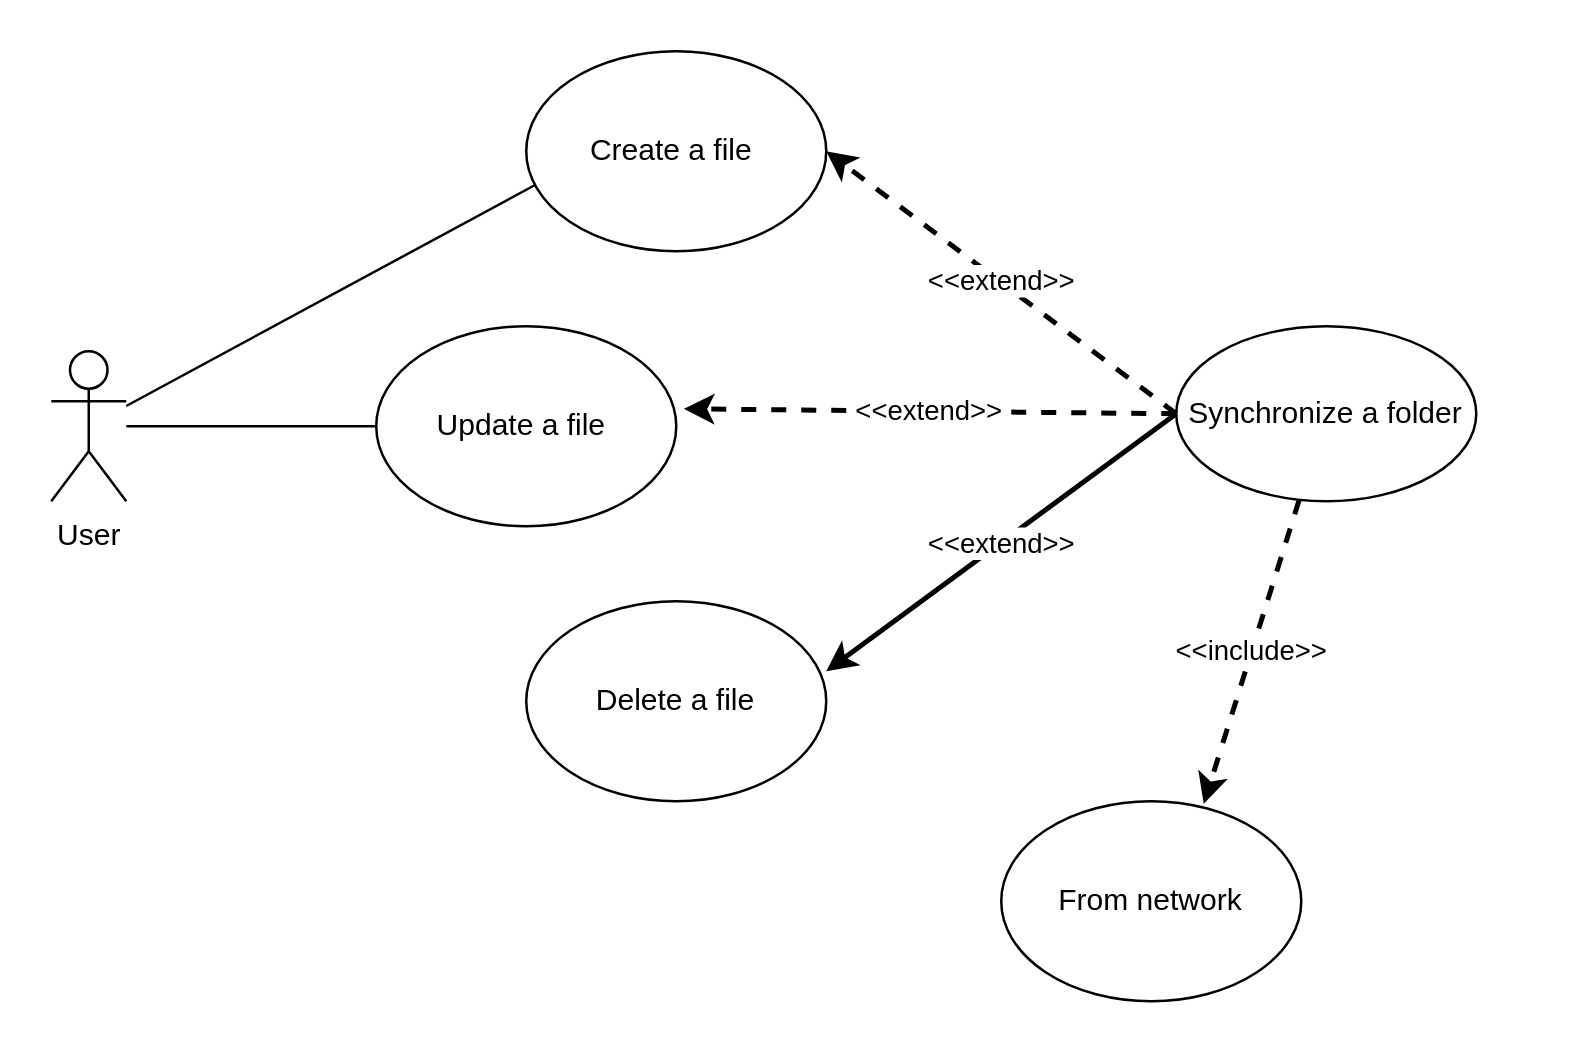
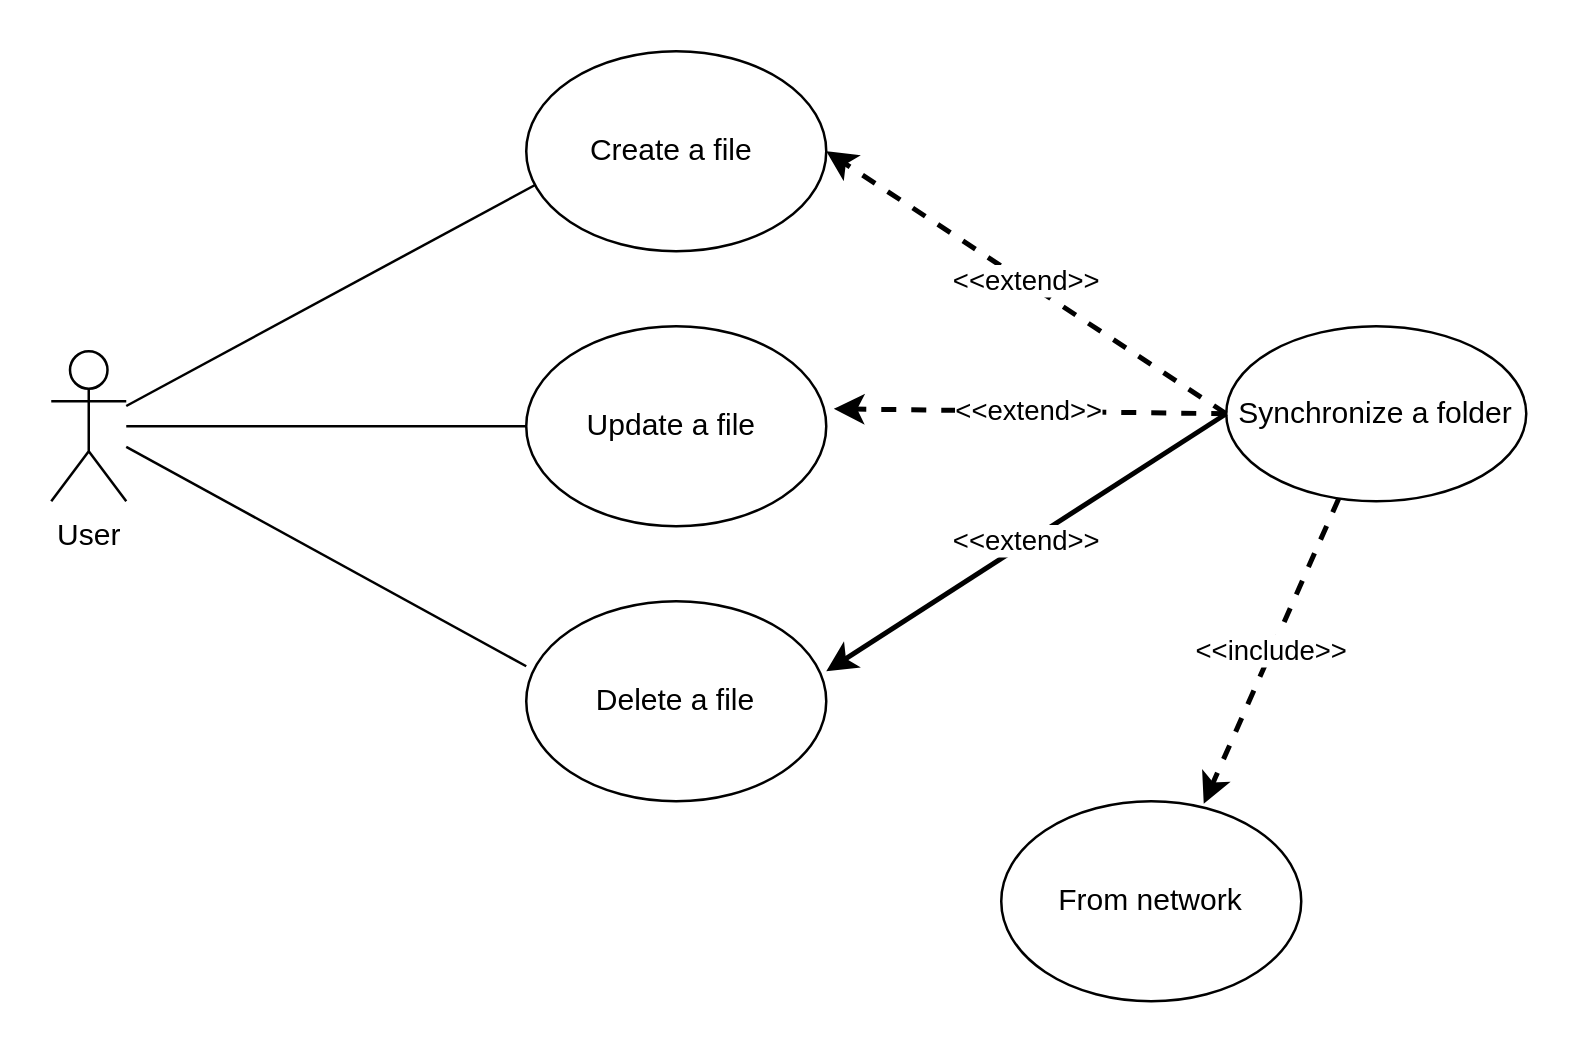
node "Synchronize a folder": moved (1326, 414) -> (1376, 414)
node "Update a file": moved (526, 426) -> (676, 426)
edge "User" -- "Delete a file": added
